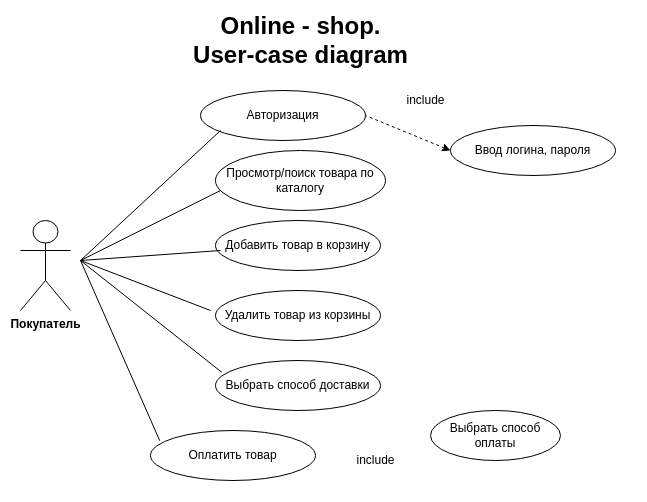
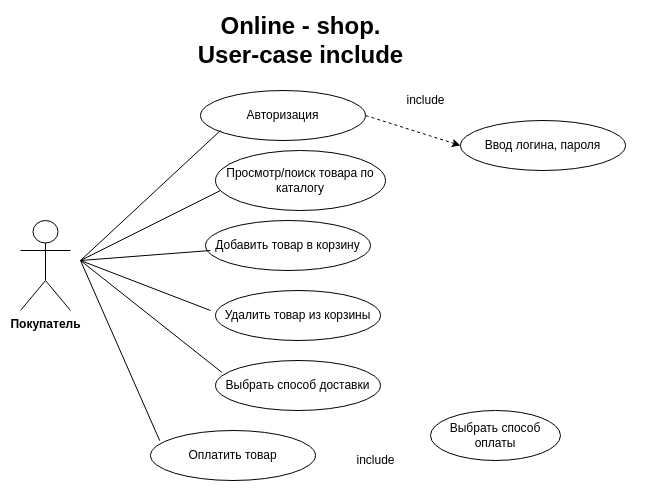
node "Online - shop. User-case diagram": label "Online - shop. User-case diagram" -> "Online - shop. User-case include"
node "Ввод логина, пароля": moved (533, 151) -> (543, 146)
node "Добавить товар в корзину": moved (298, 246) -> (288, 246)
